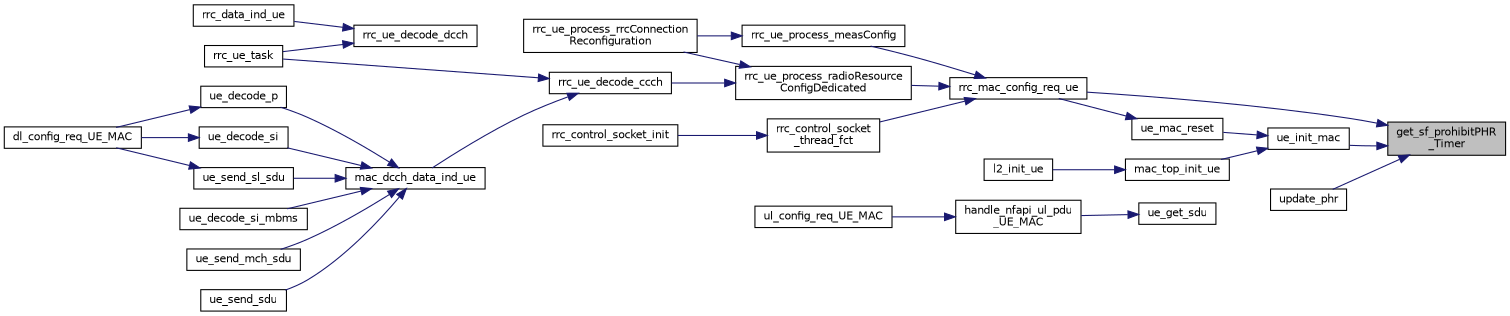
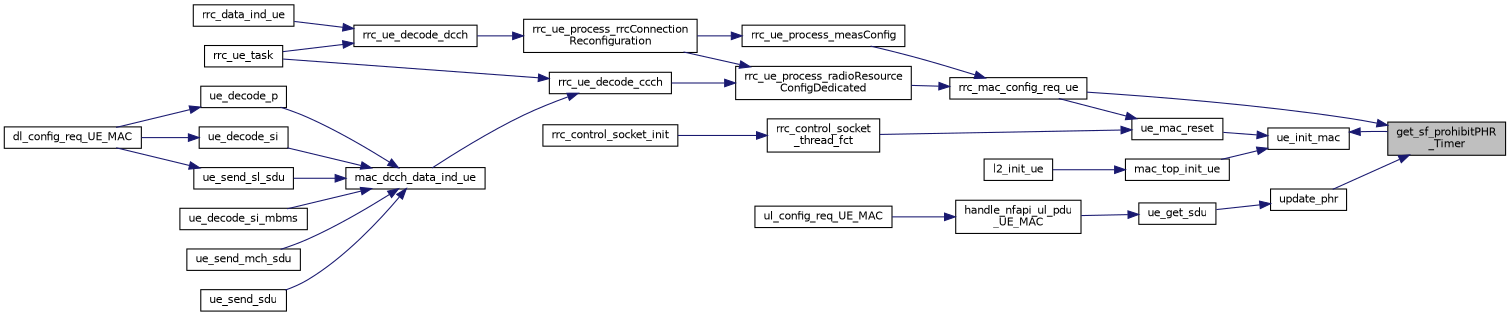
edge "rrc_ue_decode_dcch" -> "rrc_ue_process_rrcConnection Reconfiguration": added
edge "rrc_control_socket _thread_fct" -> "rrc_mac_config_req_ue": now "rrc_control_socket _thread_fct" -> "ue_mac_reset"
edge "ue_init_mac" -> "get_sf_prohibitPHR _Timer": reversed
edge "ue_get_sdu" -> "update_phr": added
